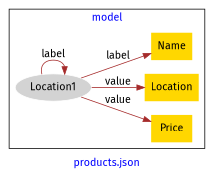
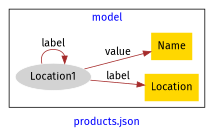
edge "Location1" -> "Name": label "label" -> "value"
edge "Location1" -> "Location": label "value" -> "label"
node "Price": removed
